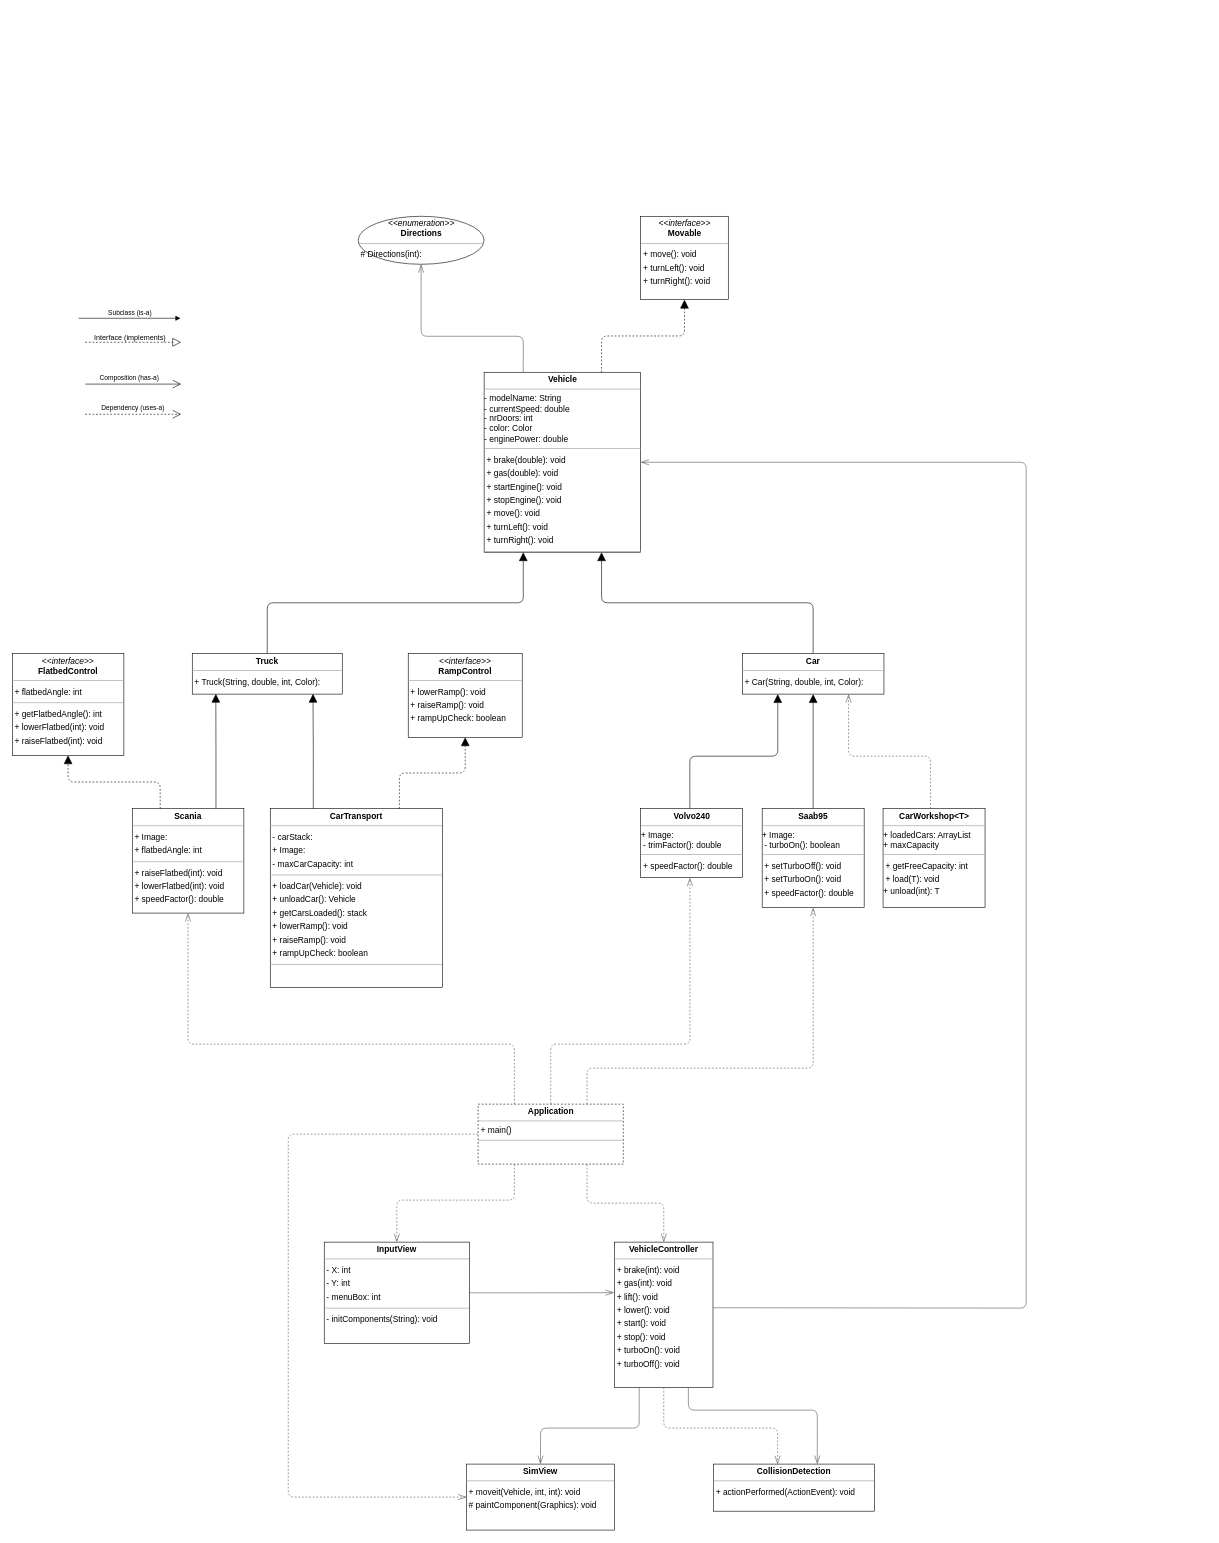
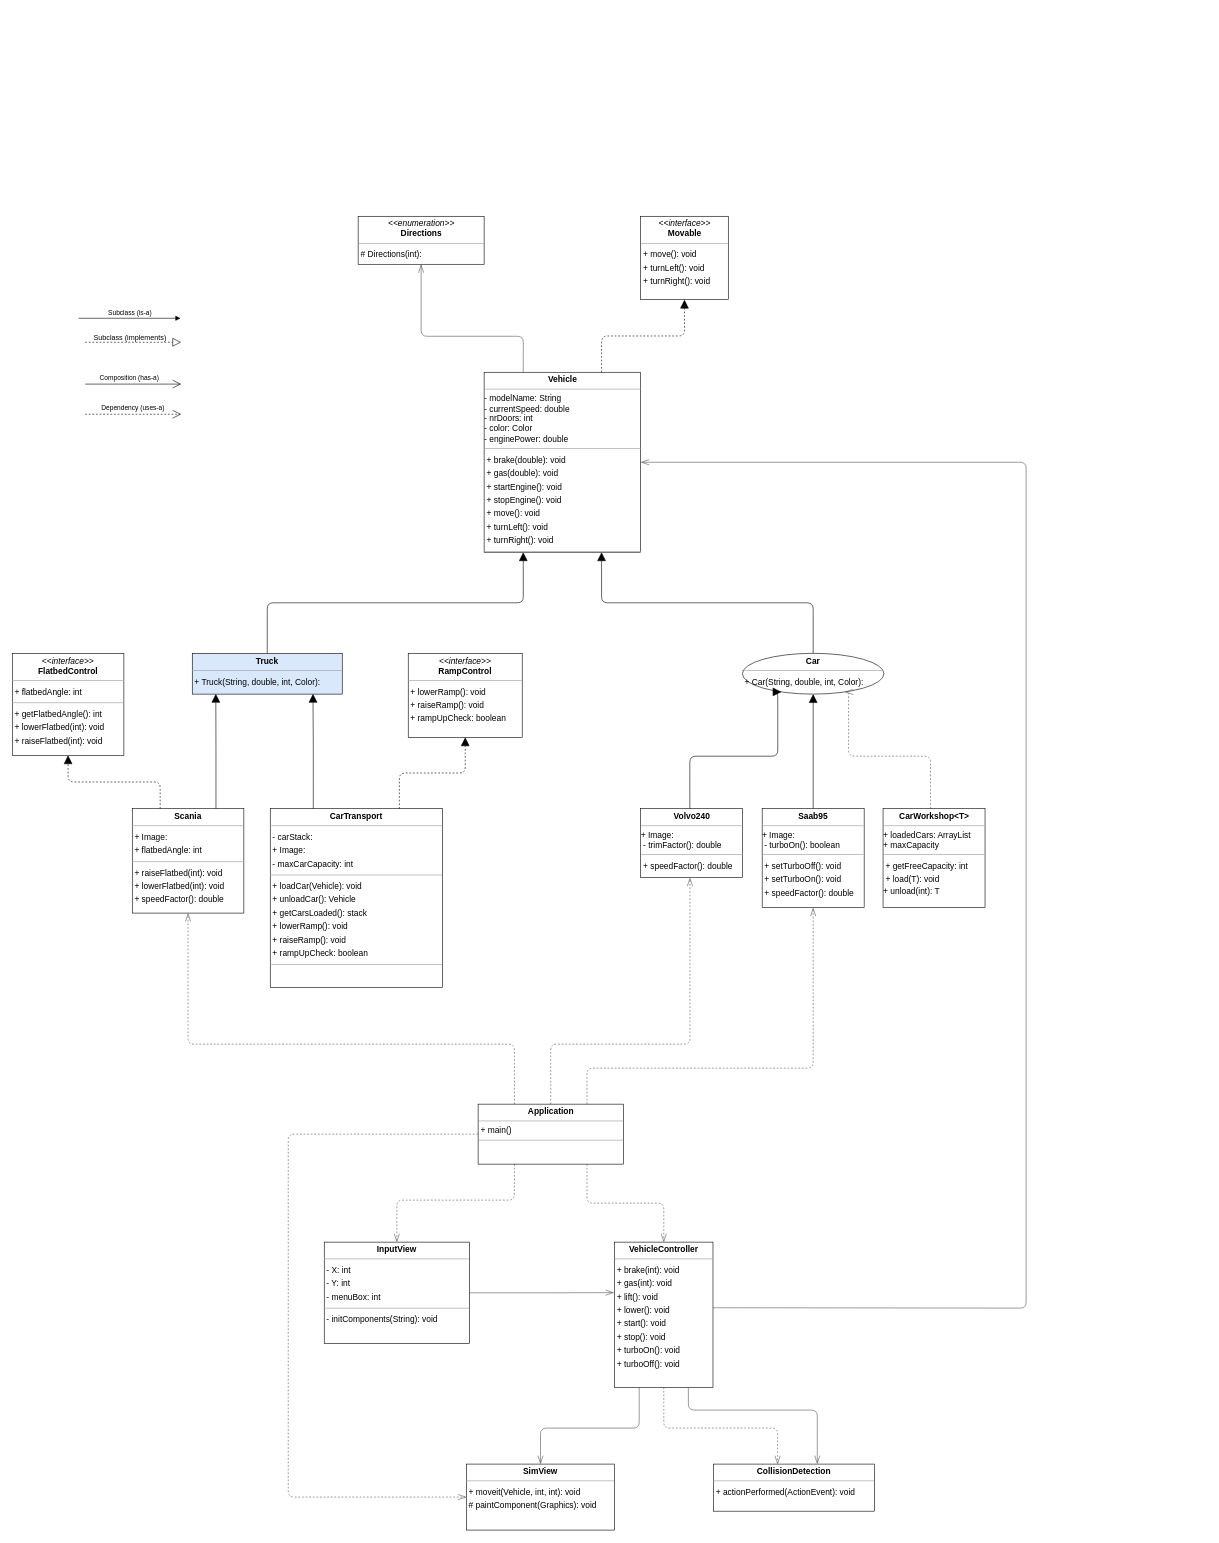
node "<<enumeration>> Directions # Directions(int):": shape ellipse -> rectangle
node "Interface (implements)": label "Interface (implements)" -> "Subclass (implements)"
node "Truck + Truck(String, double, int, Color):": fillcolor #ffffff -> #dae8fc
node "Car + Car(String, double, int, Color):": shape rectangle -> ellipse
node "Application + main()": style dashed -> solid
